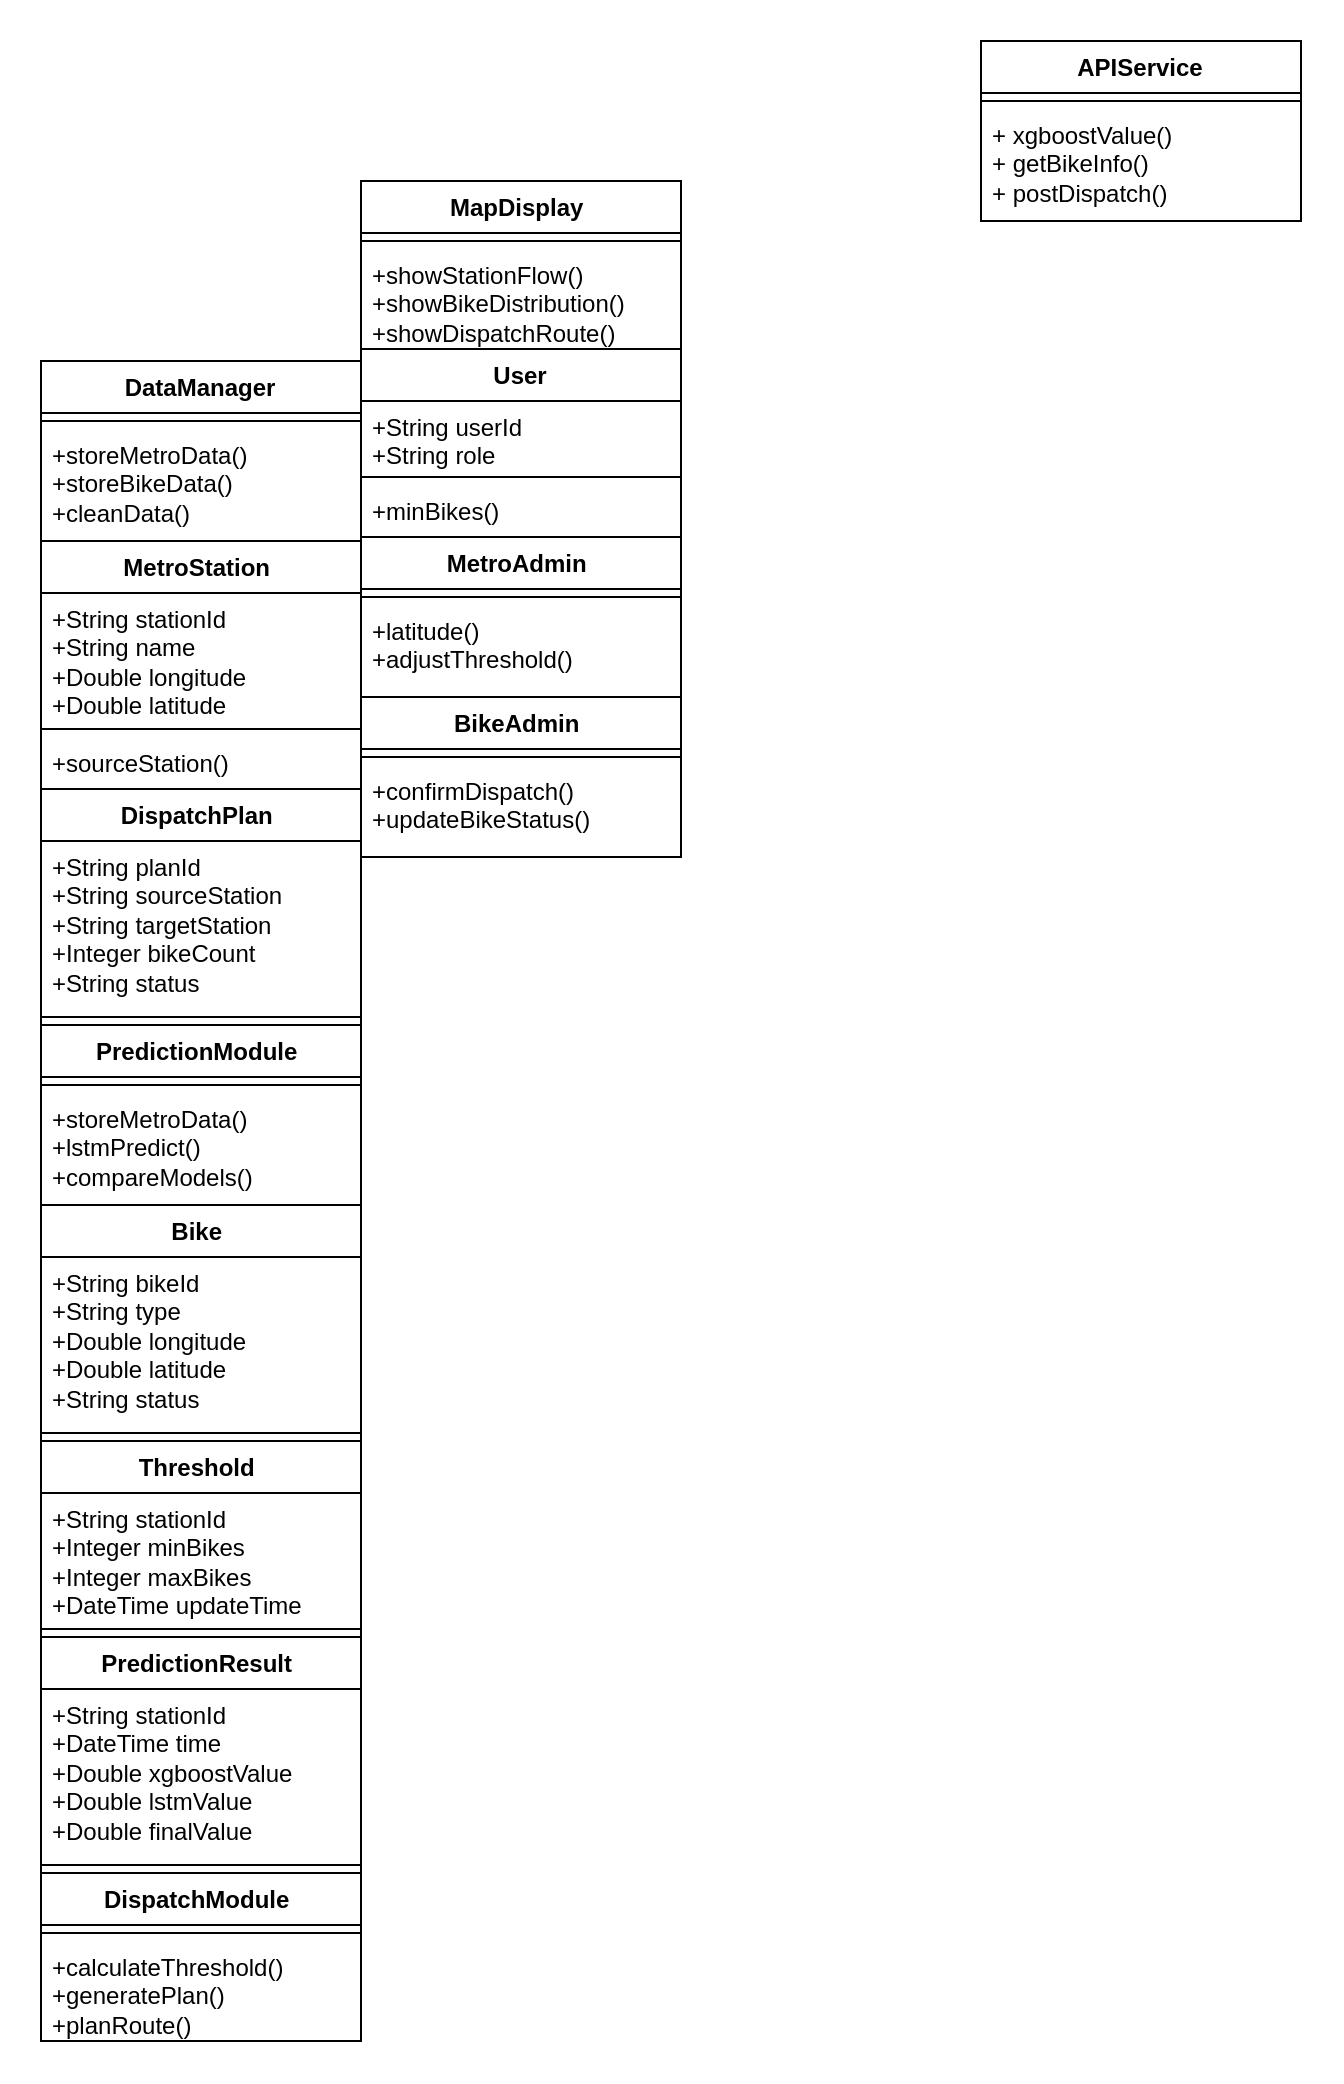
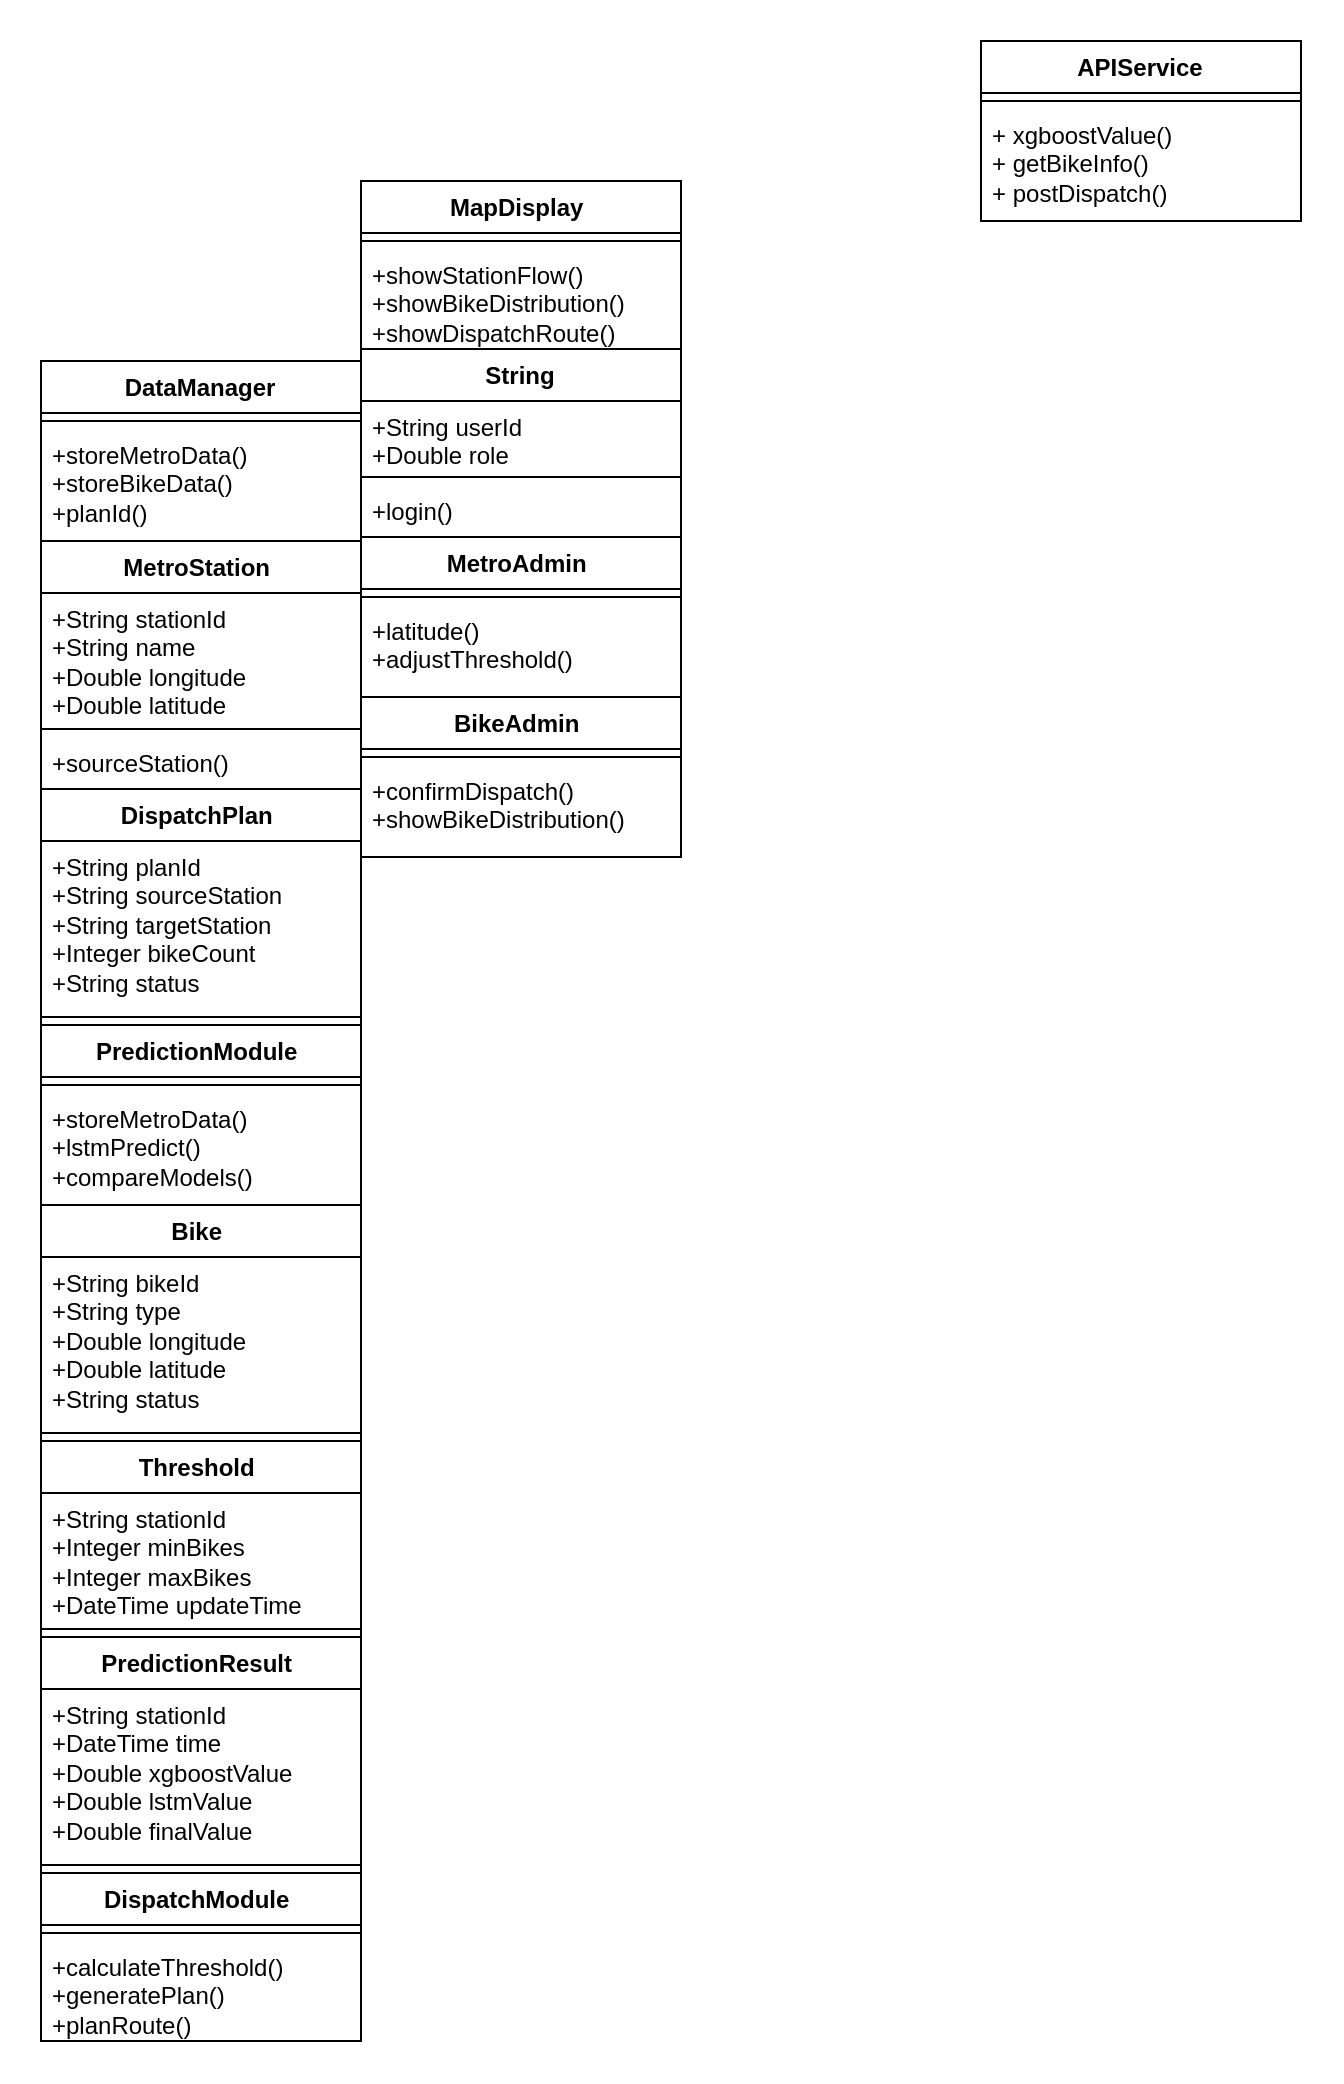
node "User": label "User" -> "String"
node "+String userId +String role": label "+String userId +String role" -> "+String userId +Double role"
node "+storeMetroData() +storeBikeData() +cleanData()": label "+storeMetroData() +storeBikeData() +cleanData()" -> "+storeMetroData() +storeBikeData() +planId()"
node "+minBikes()": label "+minBikes()" -> "+login()"
node "+confirmDispatch() +updateBikeStatus()": label "+confirmDispatch() +updateBikeStatus()" -> "+confirmDispatch() +showBikeDistribution()"
